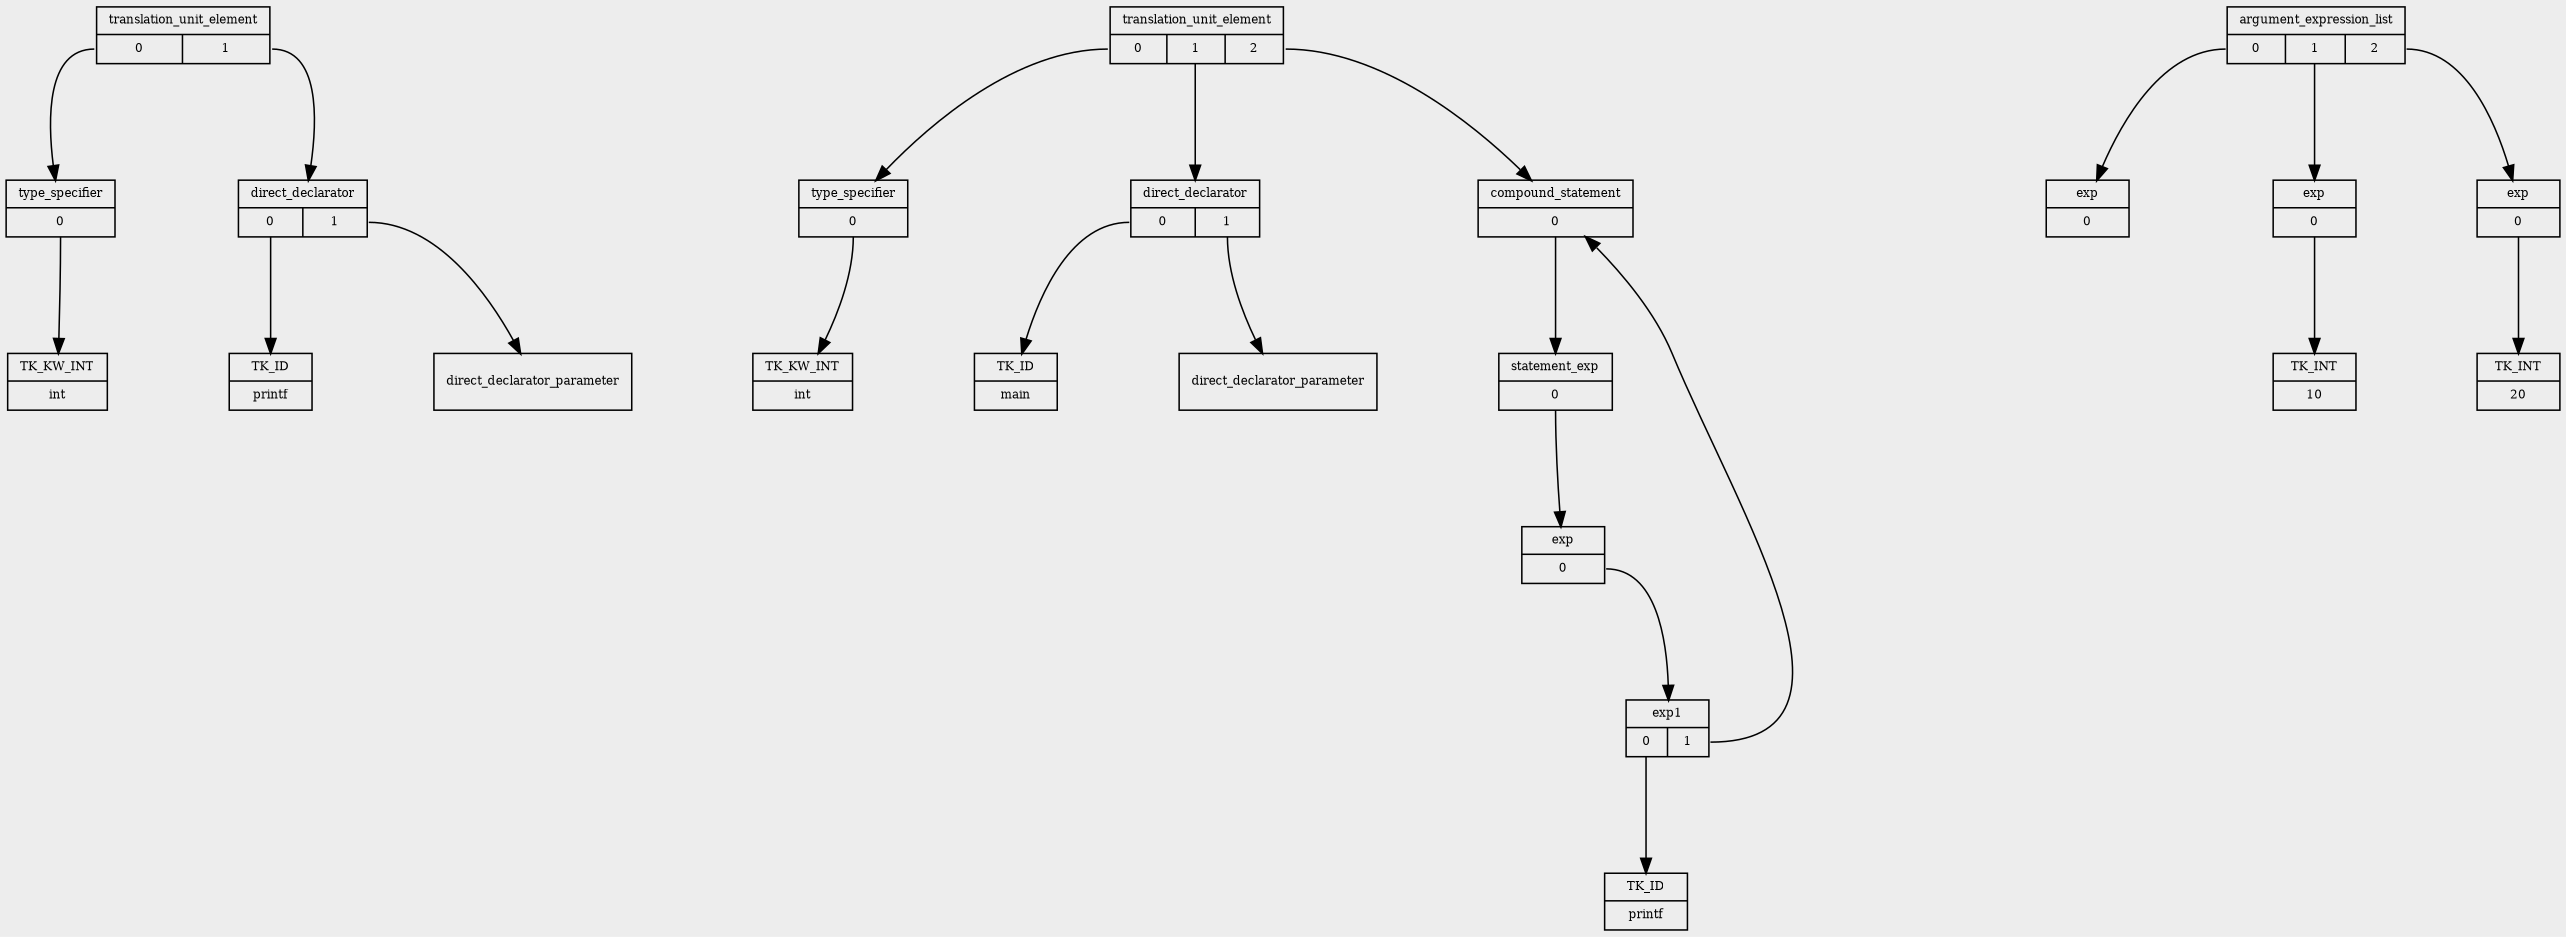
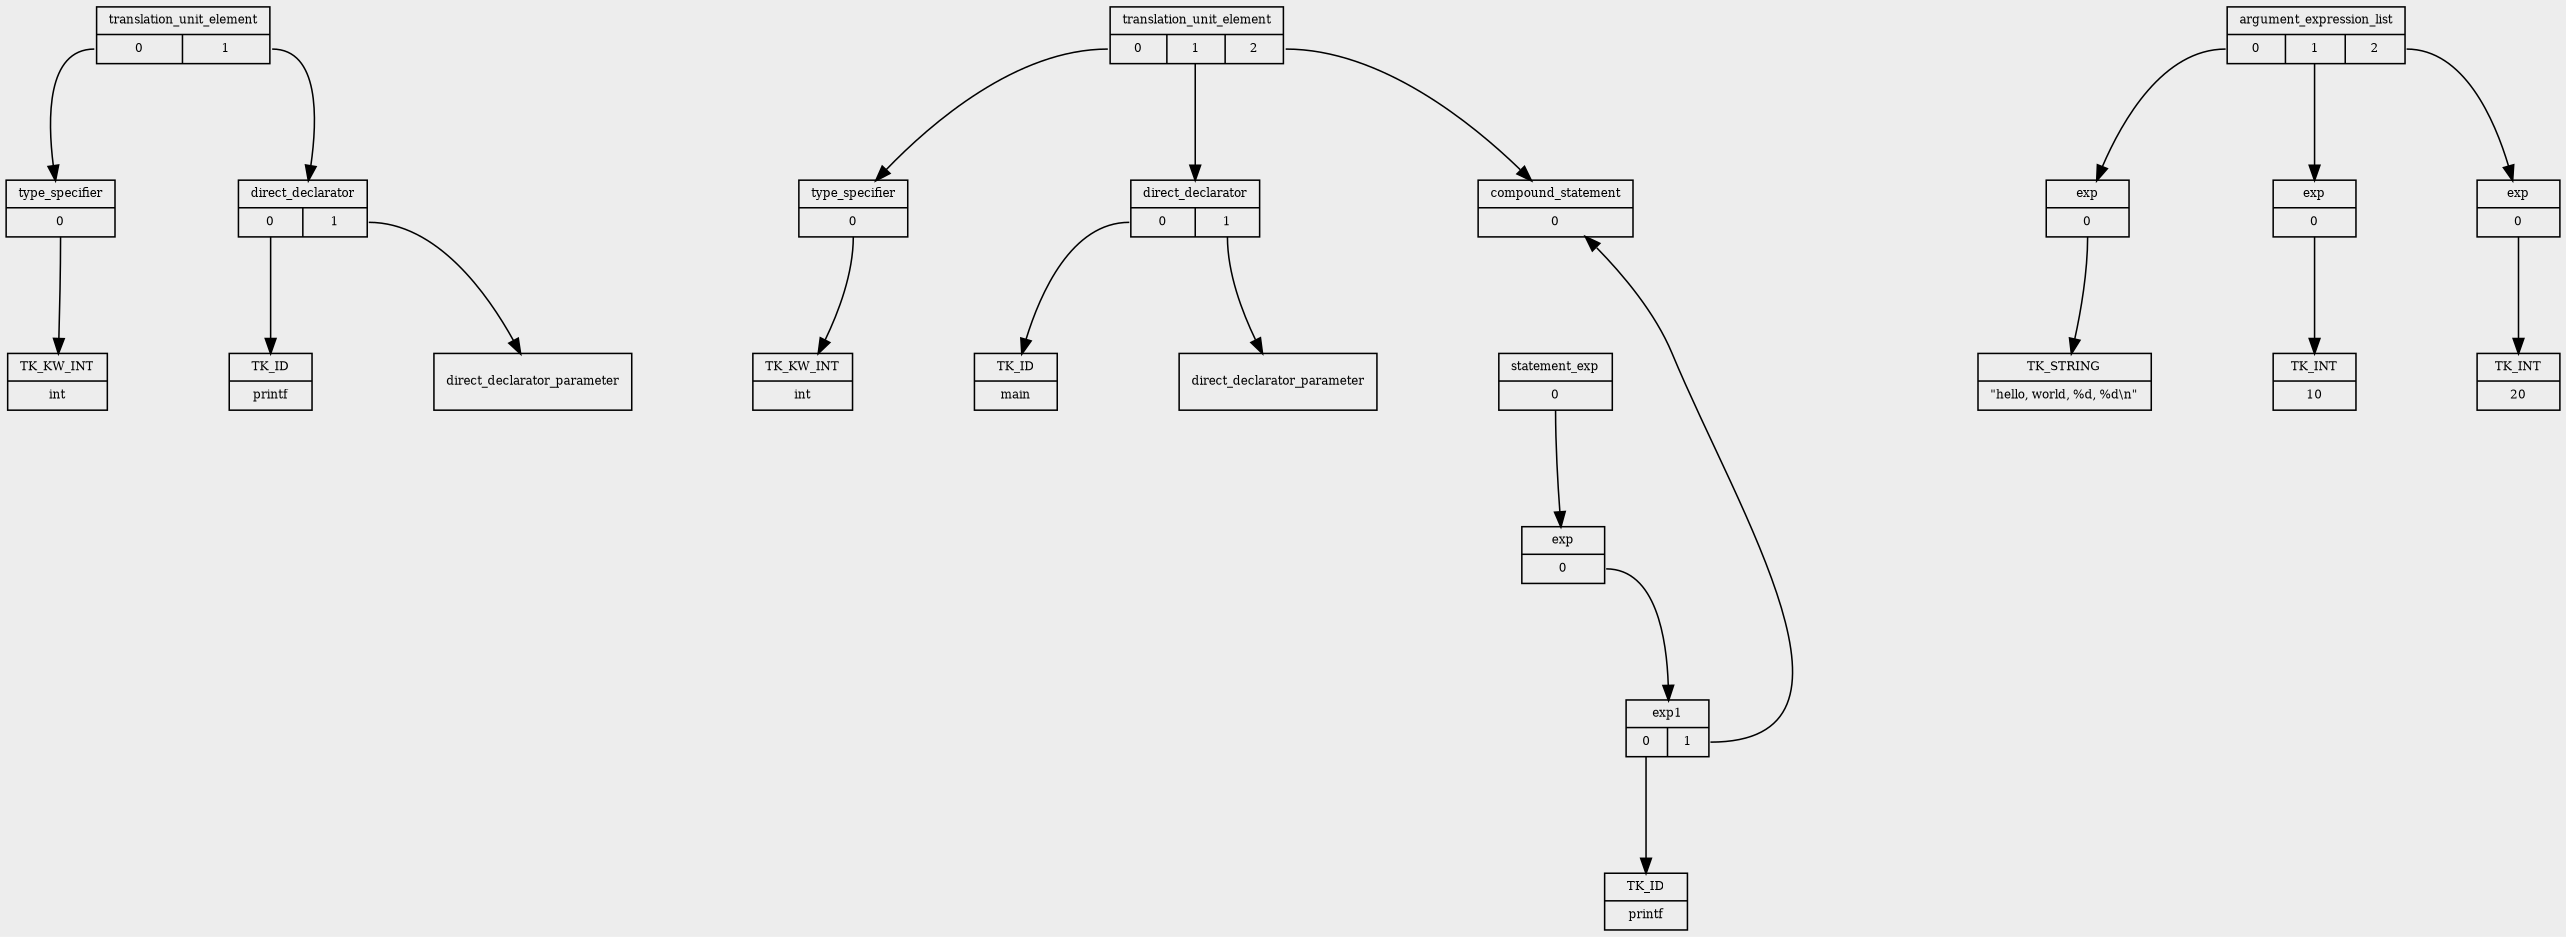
edge "compound_statement" -> "statement_exp": removed
node "TK_STRING": added
